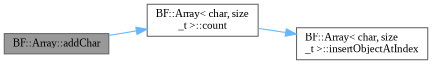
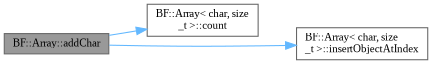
edge "BF::Array< char, size _t >::count" -> "BF::Array< char, size _t >::insertObjectAtIndex": now "BF::Array::addChar" -> "BF::Array< char, size _t >::insertObjectAtIndex"
